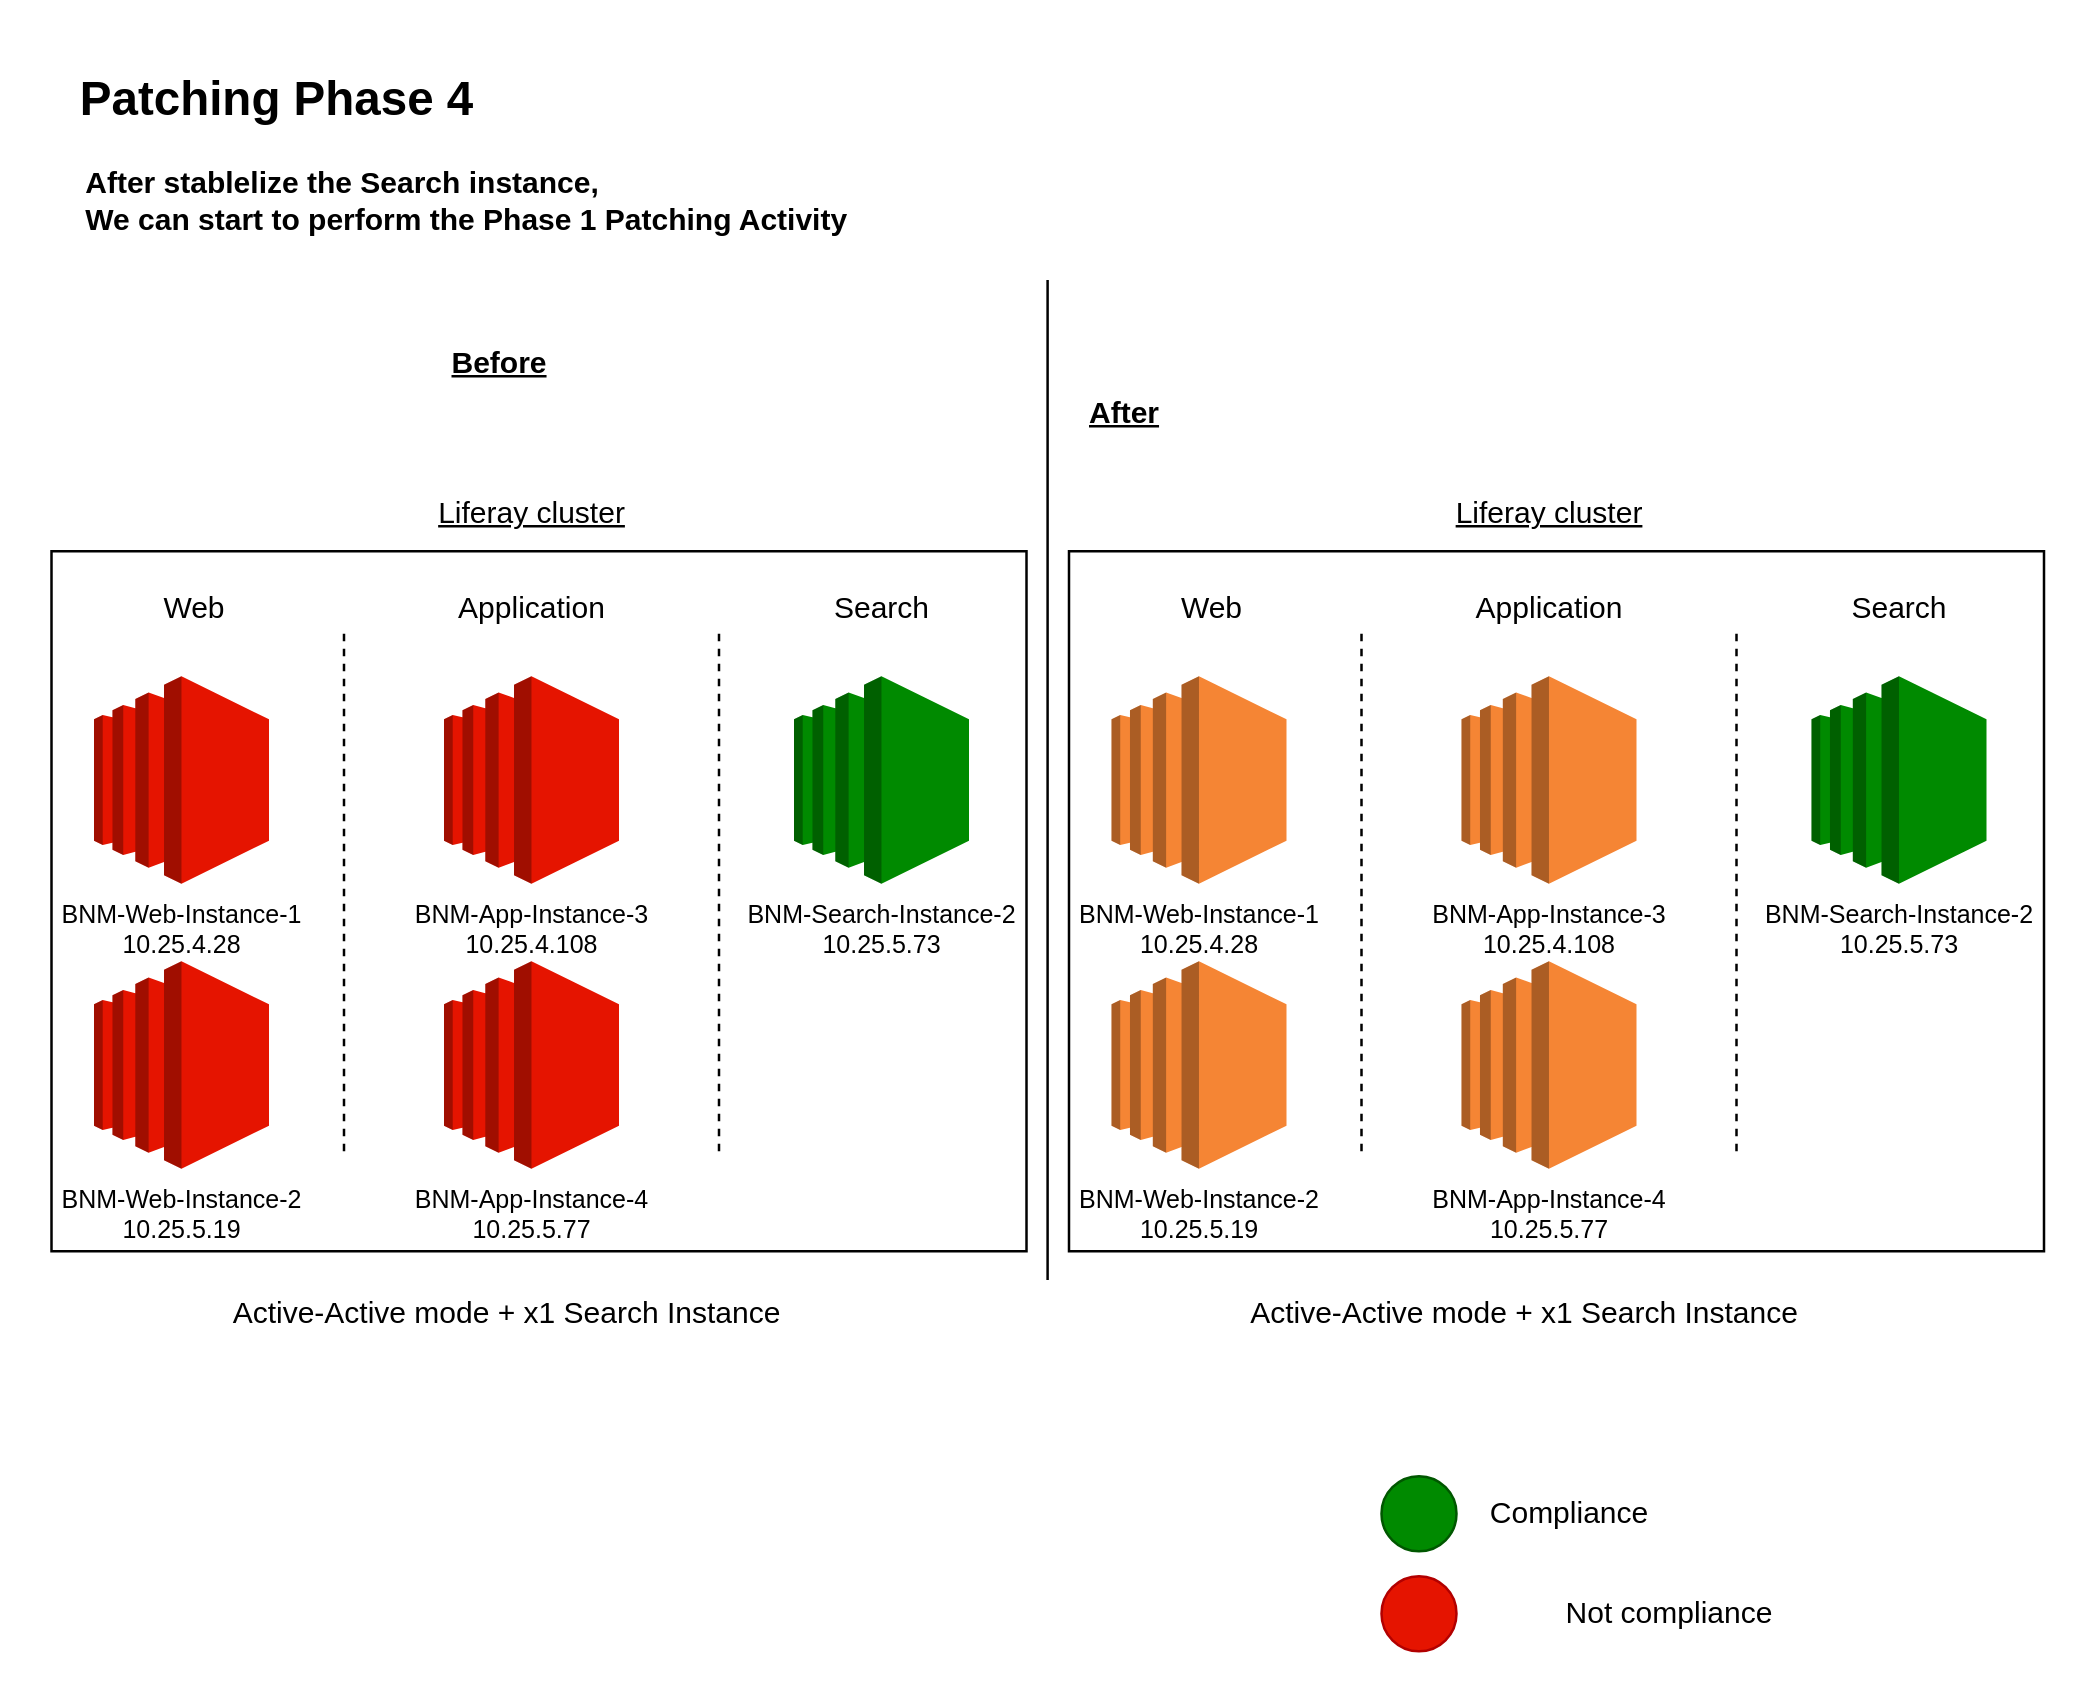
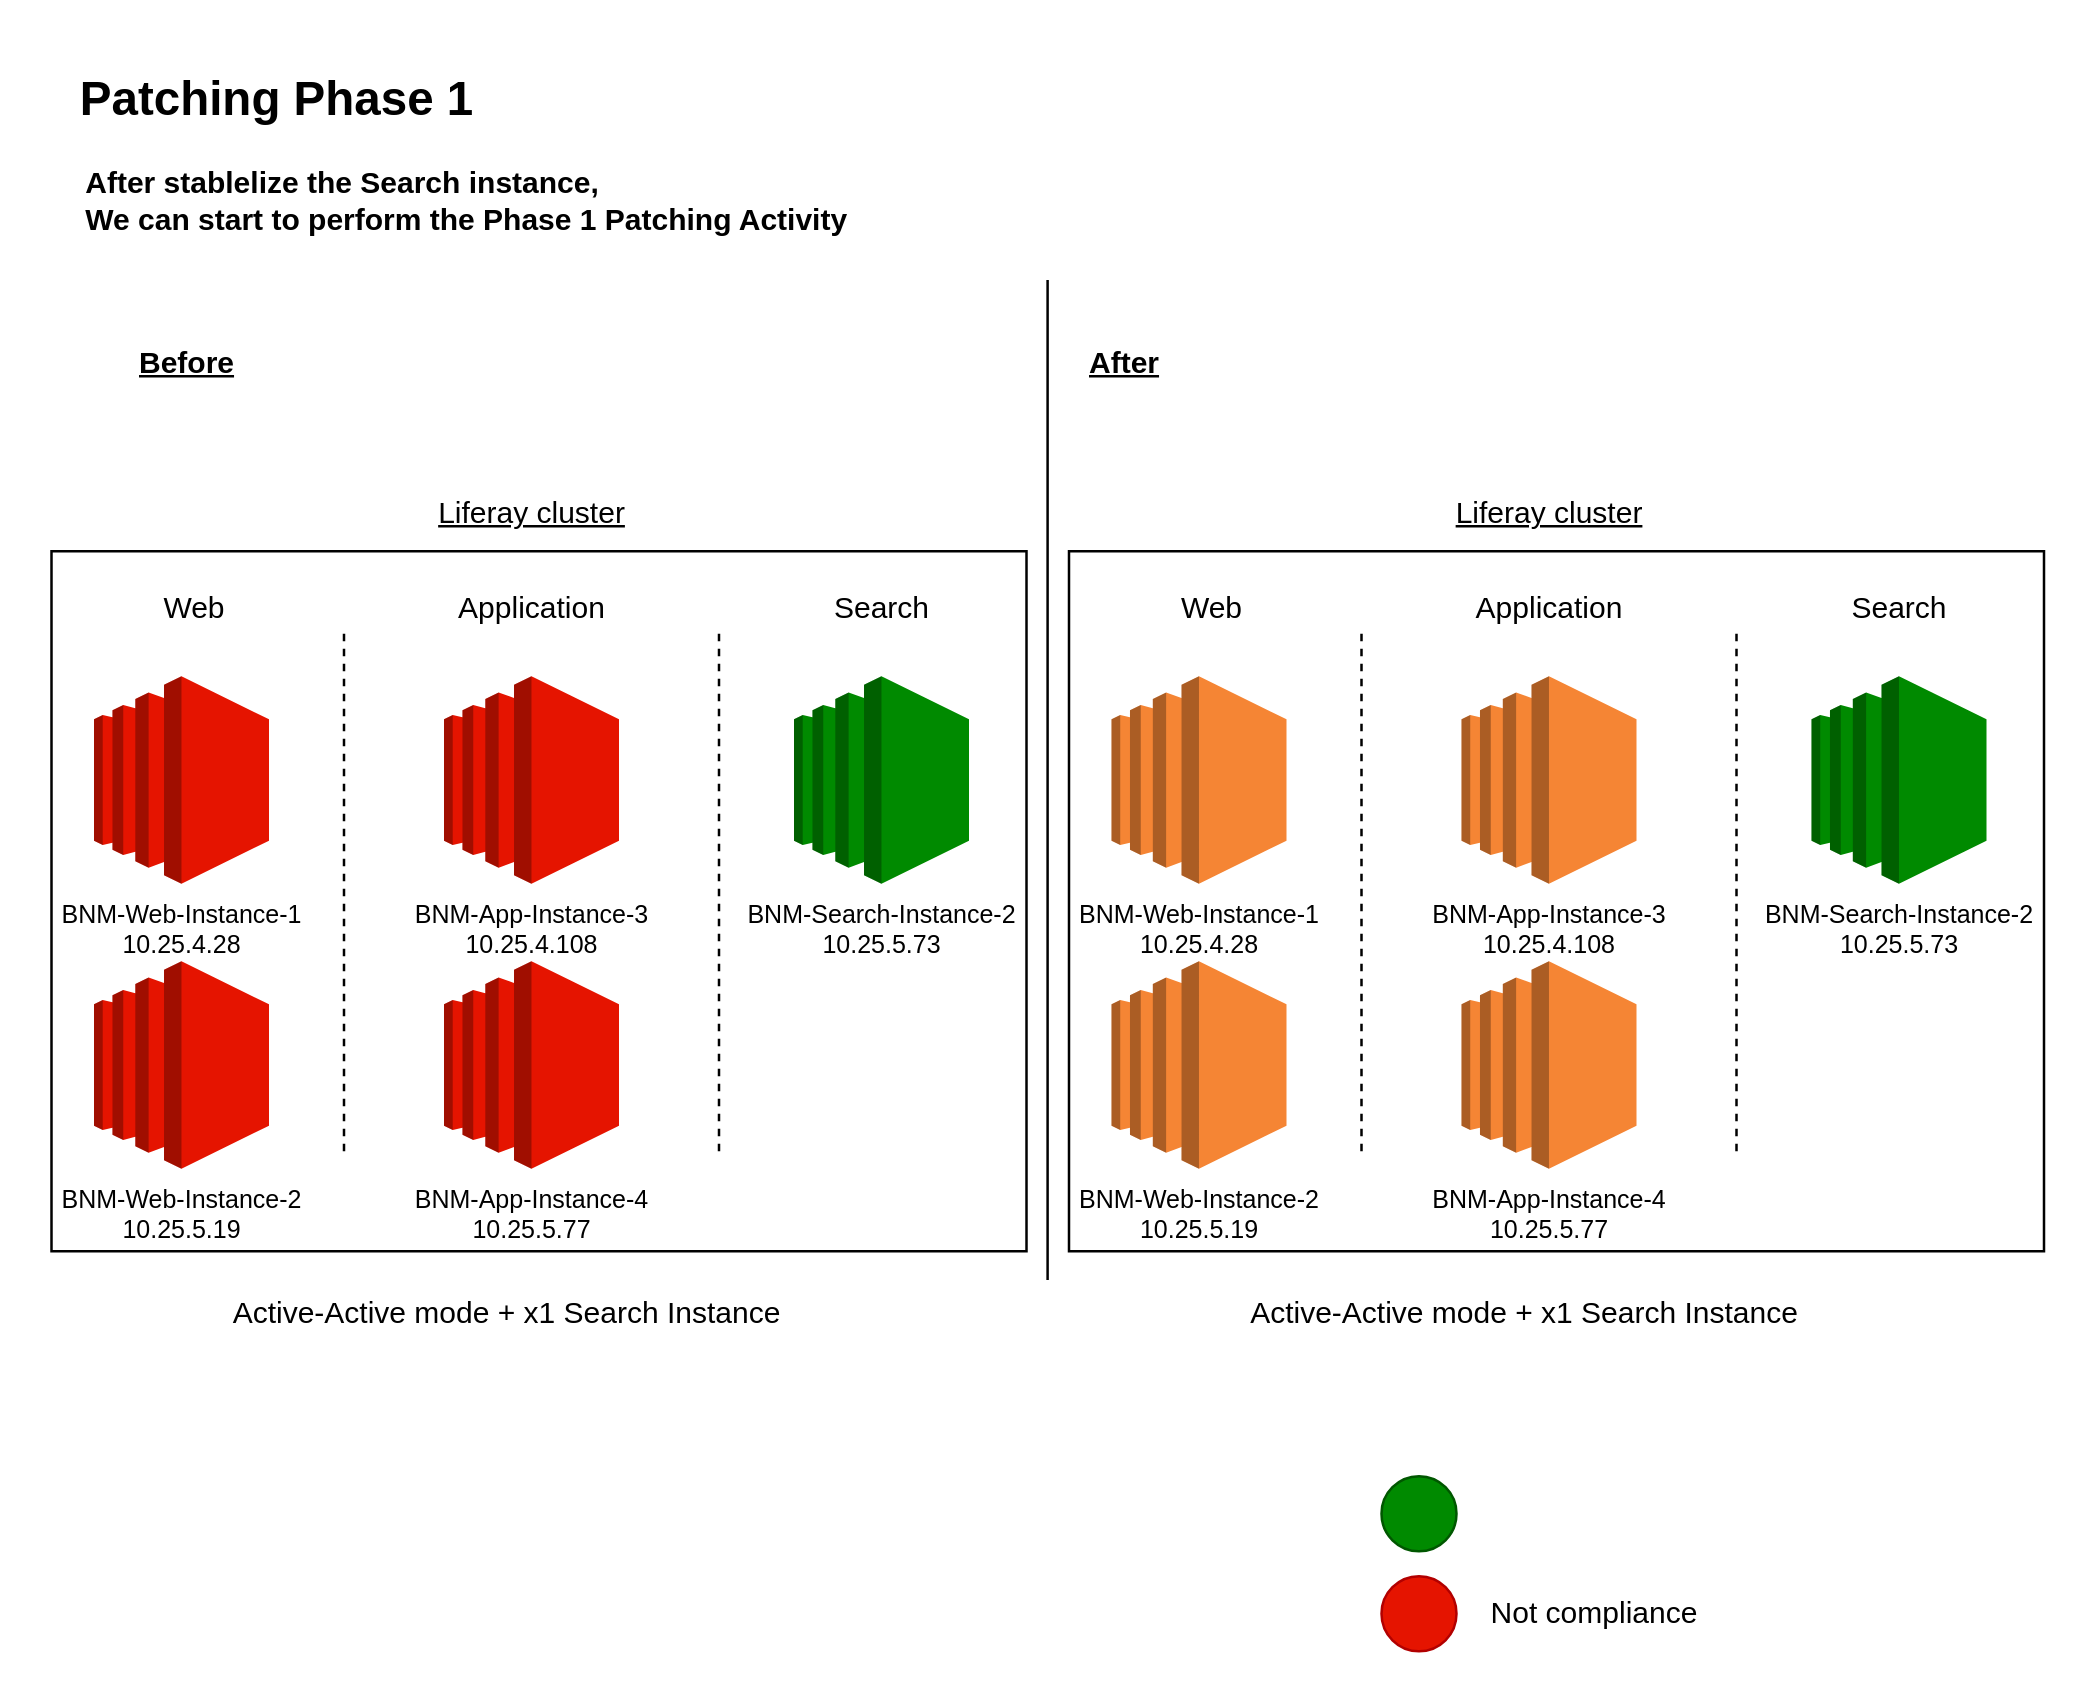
node "Patching Phase 4": label "Patching Phase 4" -> "Patching Phase 1"
node "Before": moved (499, 364) -> (186, 364)
node "After": moved (1124, 414) -> (1124, 364)
node "Compliance": removed
node "Not compliance": moved (1669, 1614) -> (1594, 1614)
